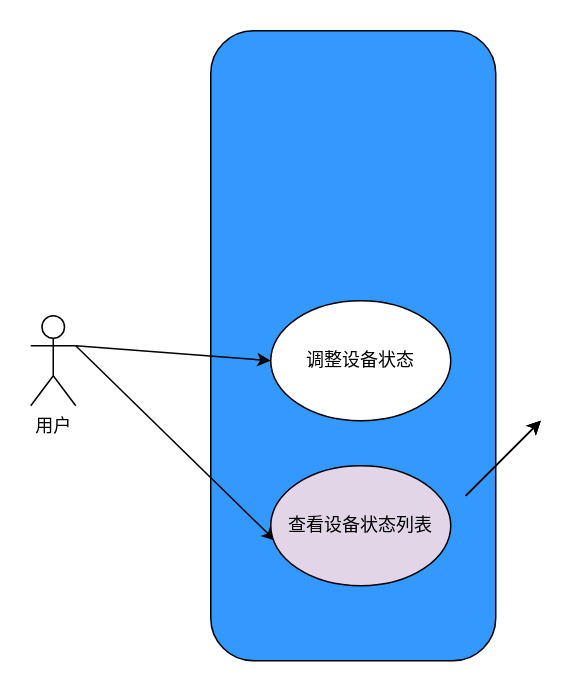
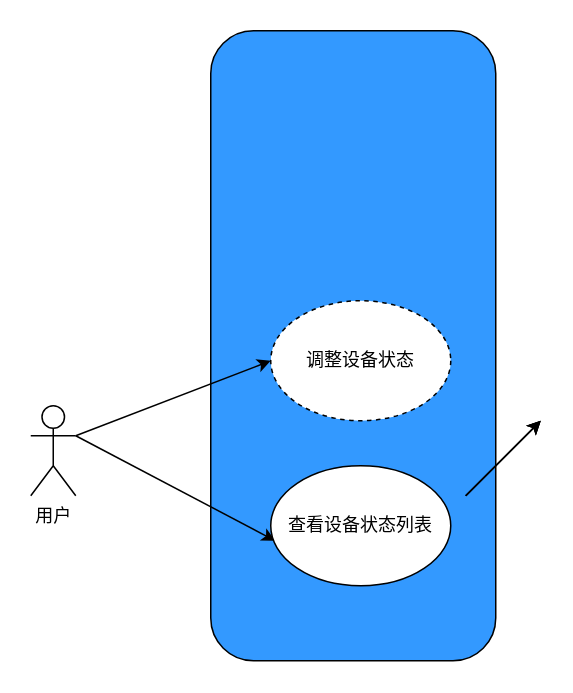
node "用户": moved (53, 361) -> (53, 451)
node "调整设备状态": style solid -> dashed
node "查看设备状态列表": fillcolor #e1d5e7 -> #ffffff
